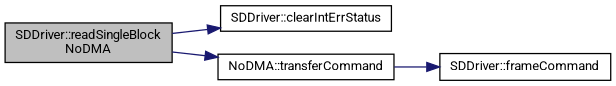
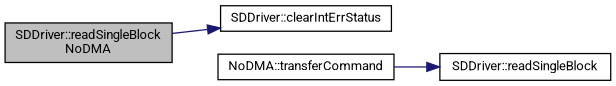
edge "SDDriver::readSingleBlock NoDMA" -> "NoDMA::transferCommand": removed
node "SDDriver::frameCommand": label "SDDriver::frameCommand" -> "SDDriver::readSingleBlock"
